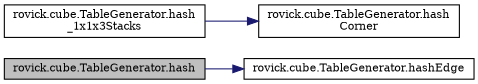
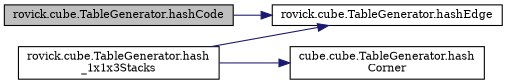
node "rovick.cube.TableGenerator.hash Corner": label "rovick.cube.TableGenerator.hash Corner" -> "cube.cube.TableGenerator.hash Corner"
edge "rovick.cube.TableGenerator.hash _1x1x3Stacks" -> "rovick.cube.TableGenerator.hashEdge": added
node "rovick.cube.TableGenerator.hash": label "rovick.cube.TableGenerator.hash" -> "rovick.cube.TableGenerator.hashCode"
